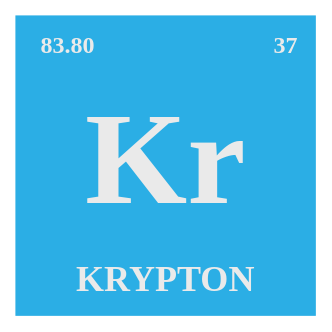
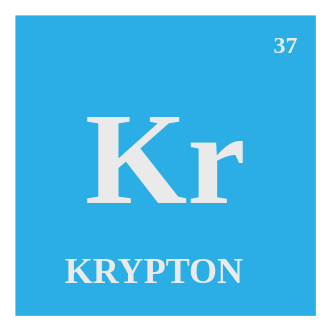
node "83.80": removed
node "KRYPTON": moved (165, 278) -> (154, 270)
